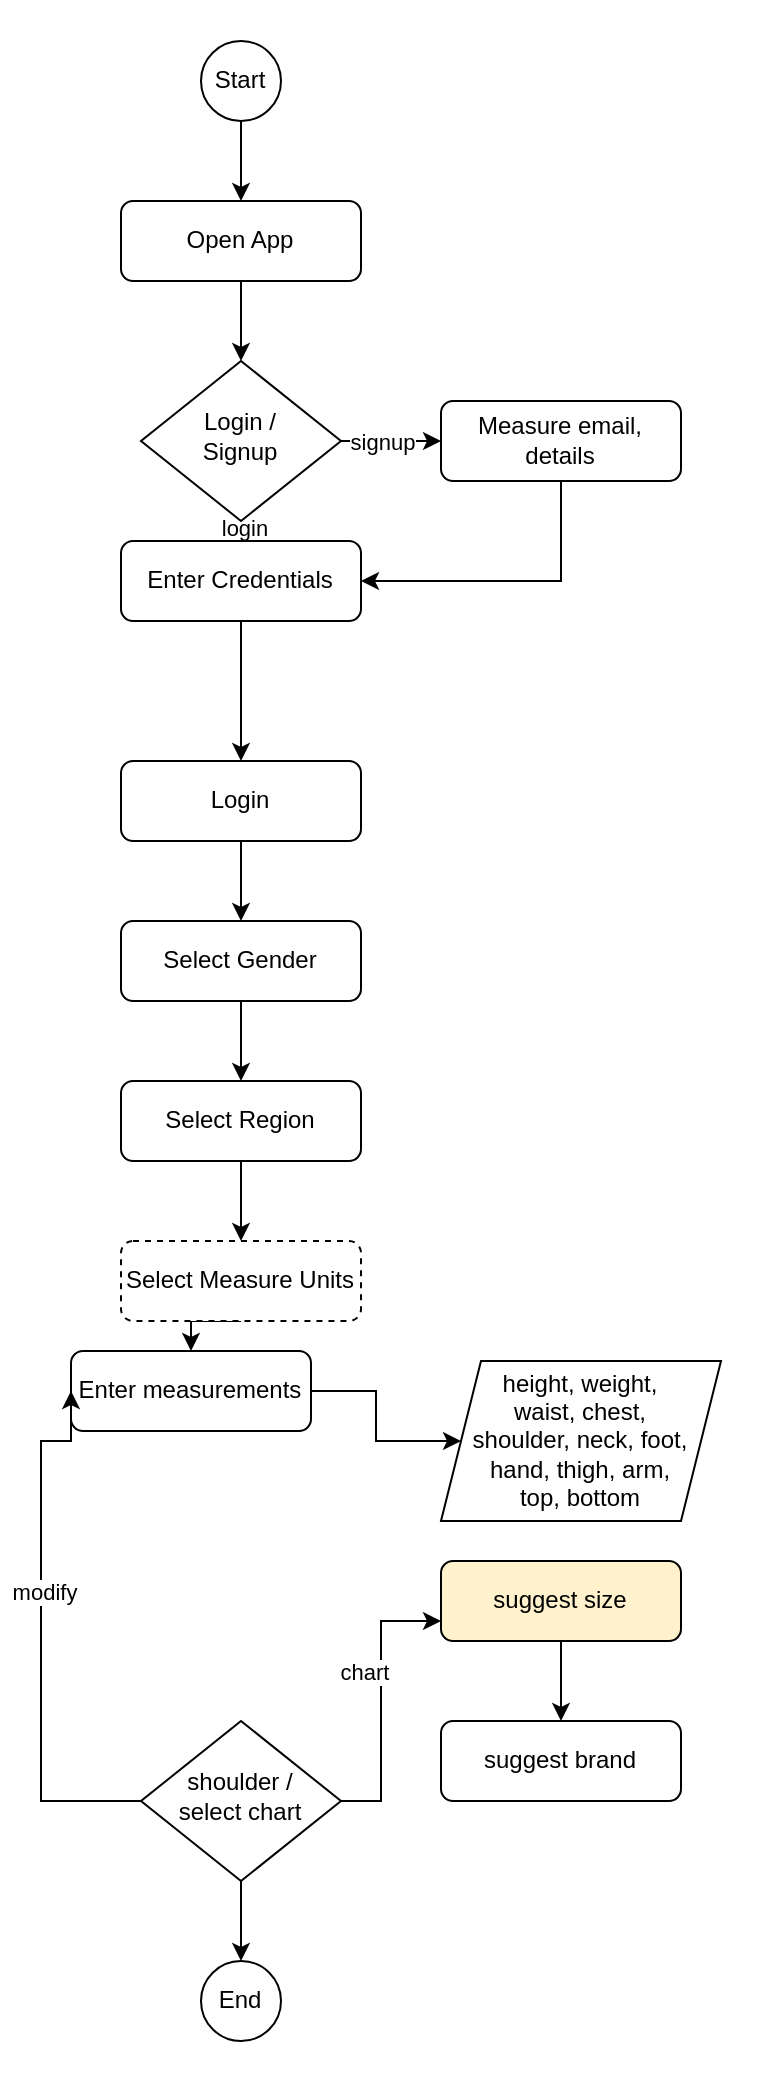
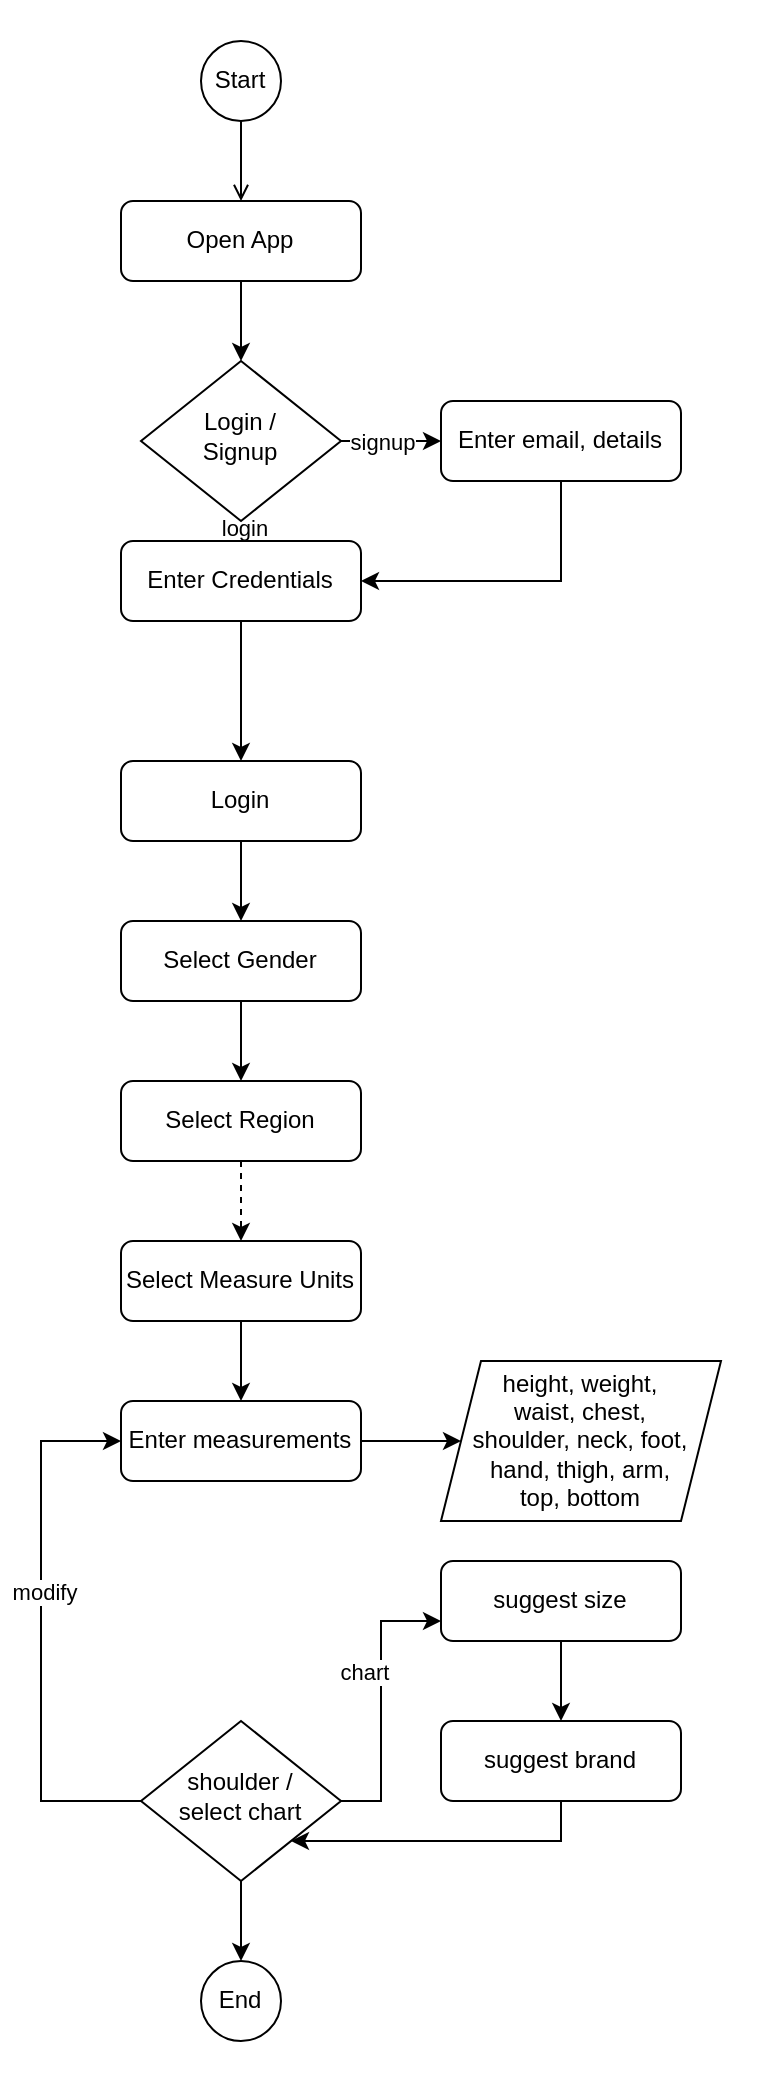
edge "Start" -> "Open App": arrowhead classic -> open
node "Measure email, details": label "Measure email, details" -> "Enter email, details"
edge "Select Region" -> "Select Measure Units": style solid -> dashed
node "Select Measure Units": style dashed -> solid
node "Enter measurements": moved (191, 1391) -> (241, 1441)
node "suggest size": fillcolor #fff2cc -> #ffffff
edge "suggest brand" -> "shoulder / select chart": added
